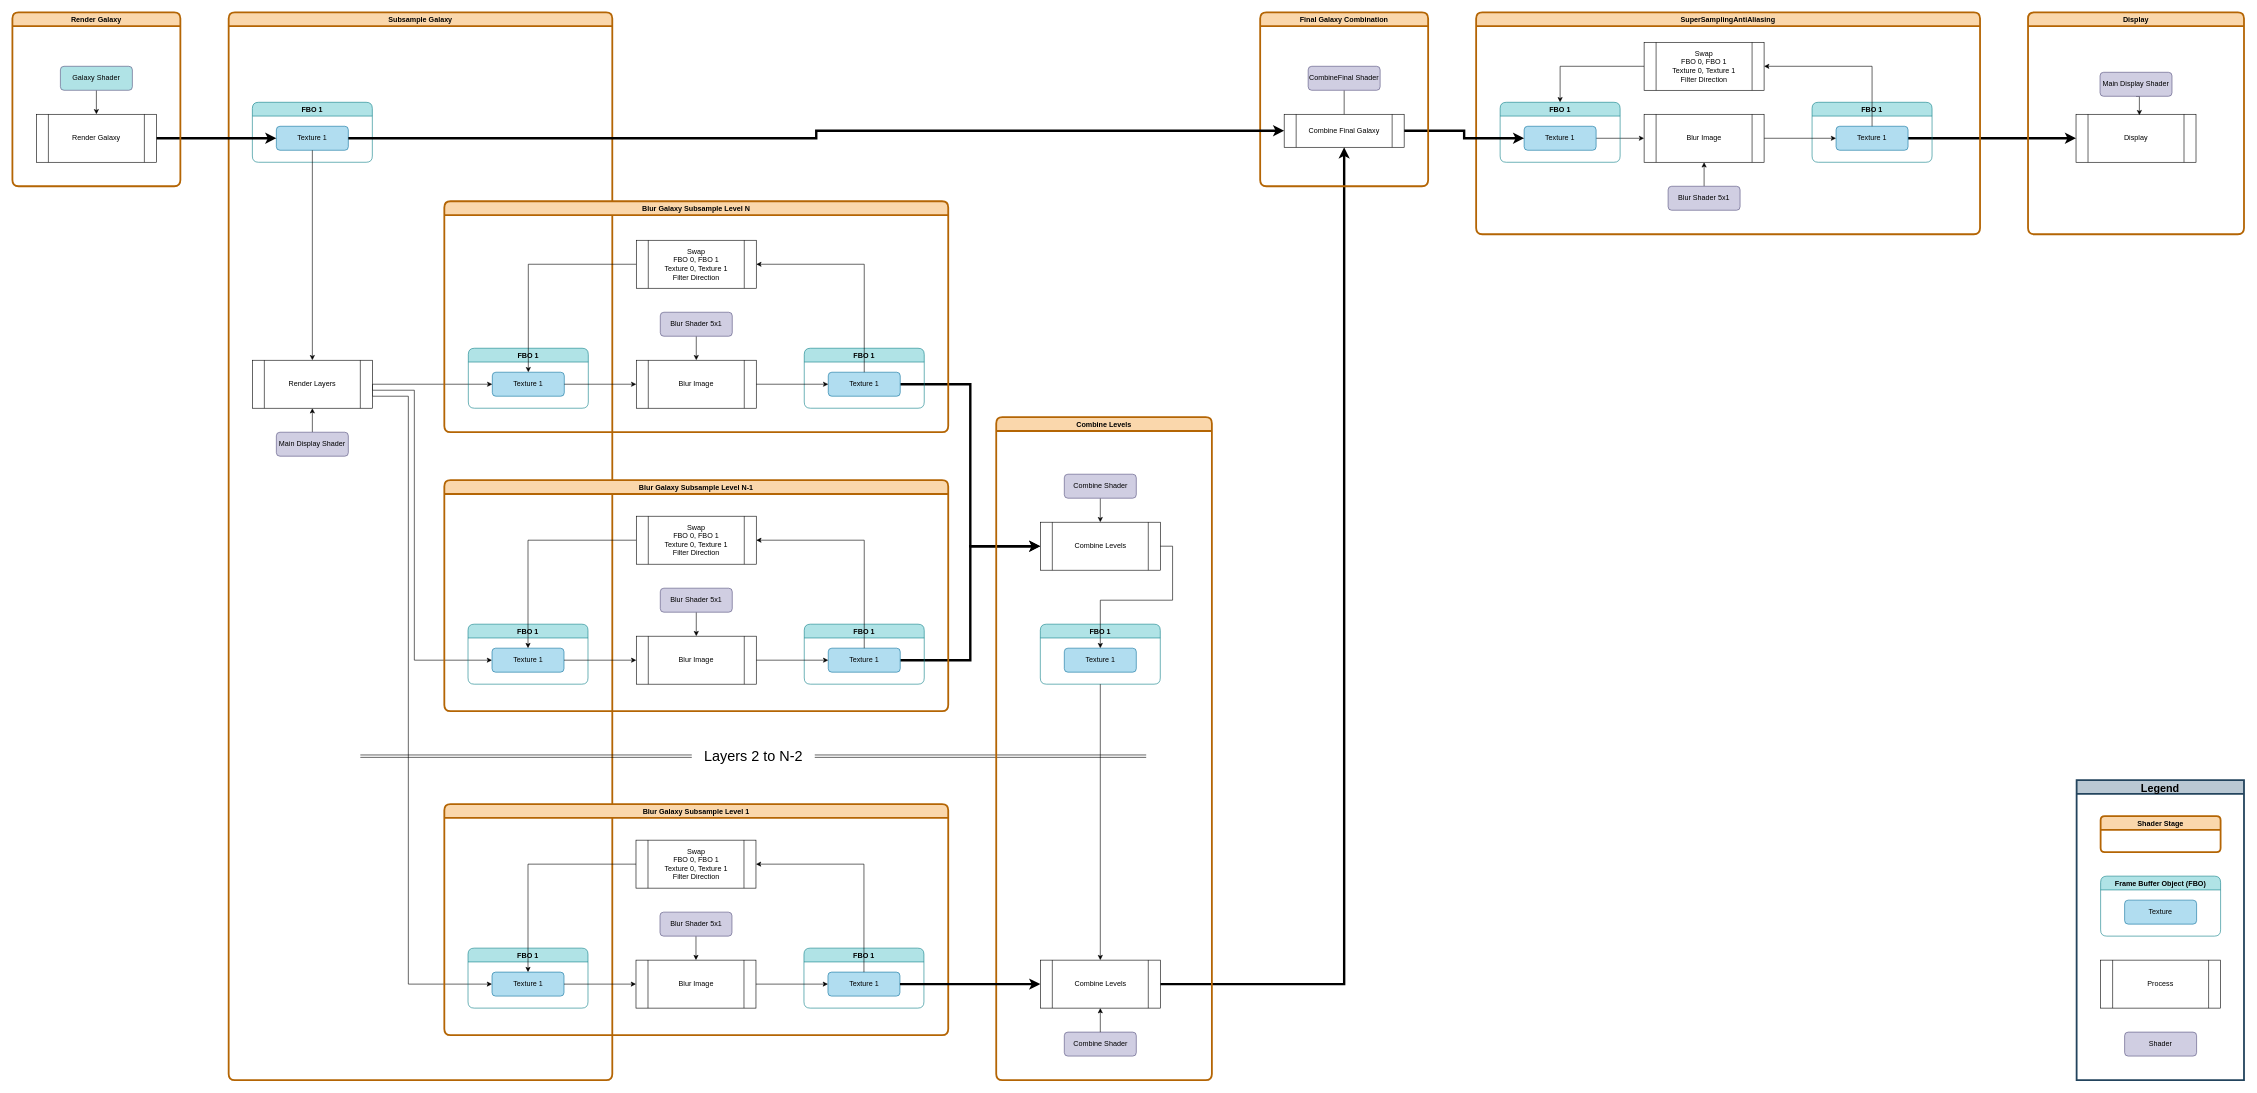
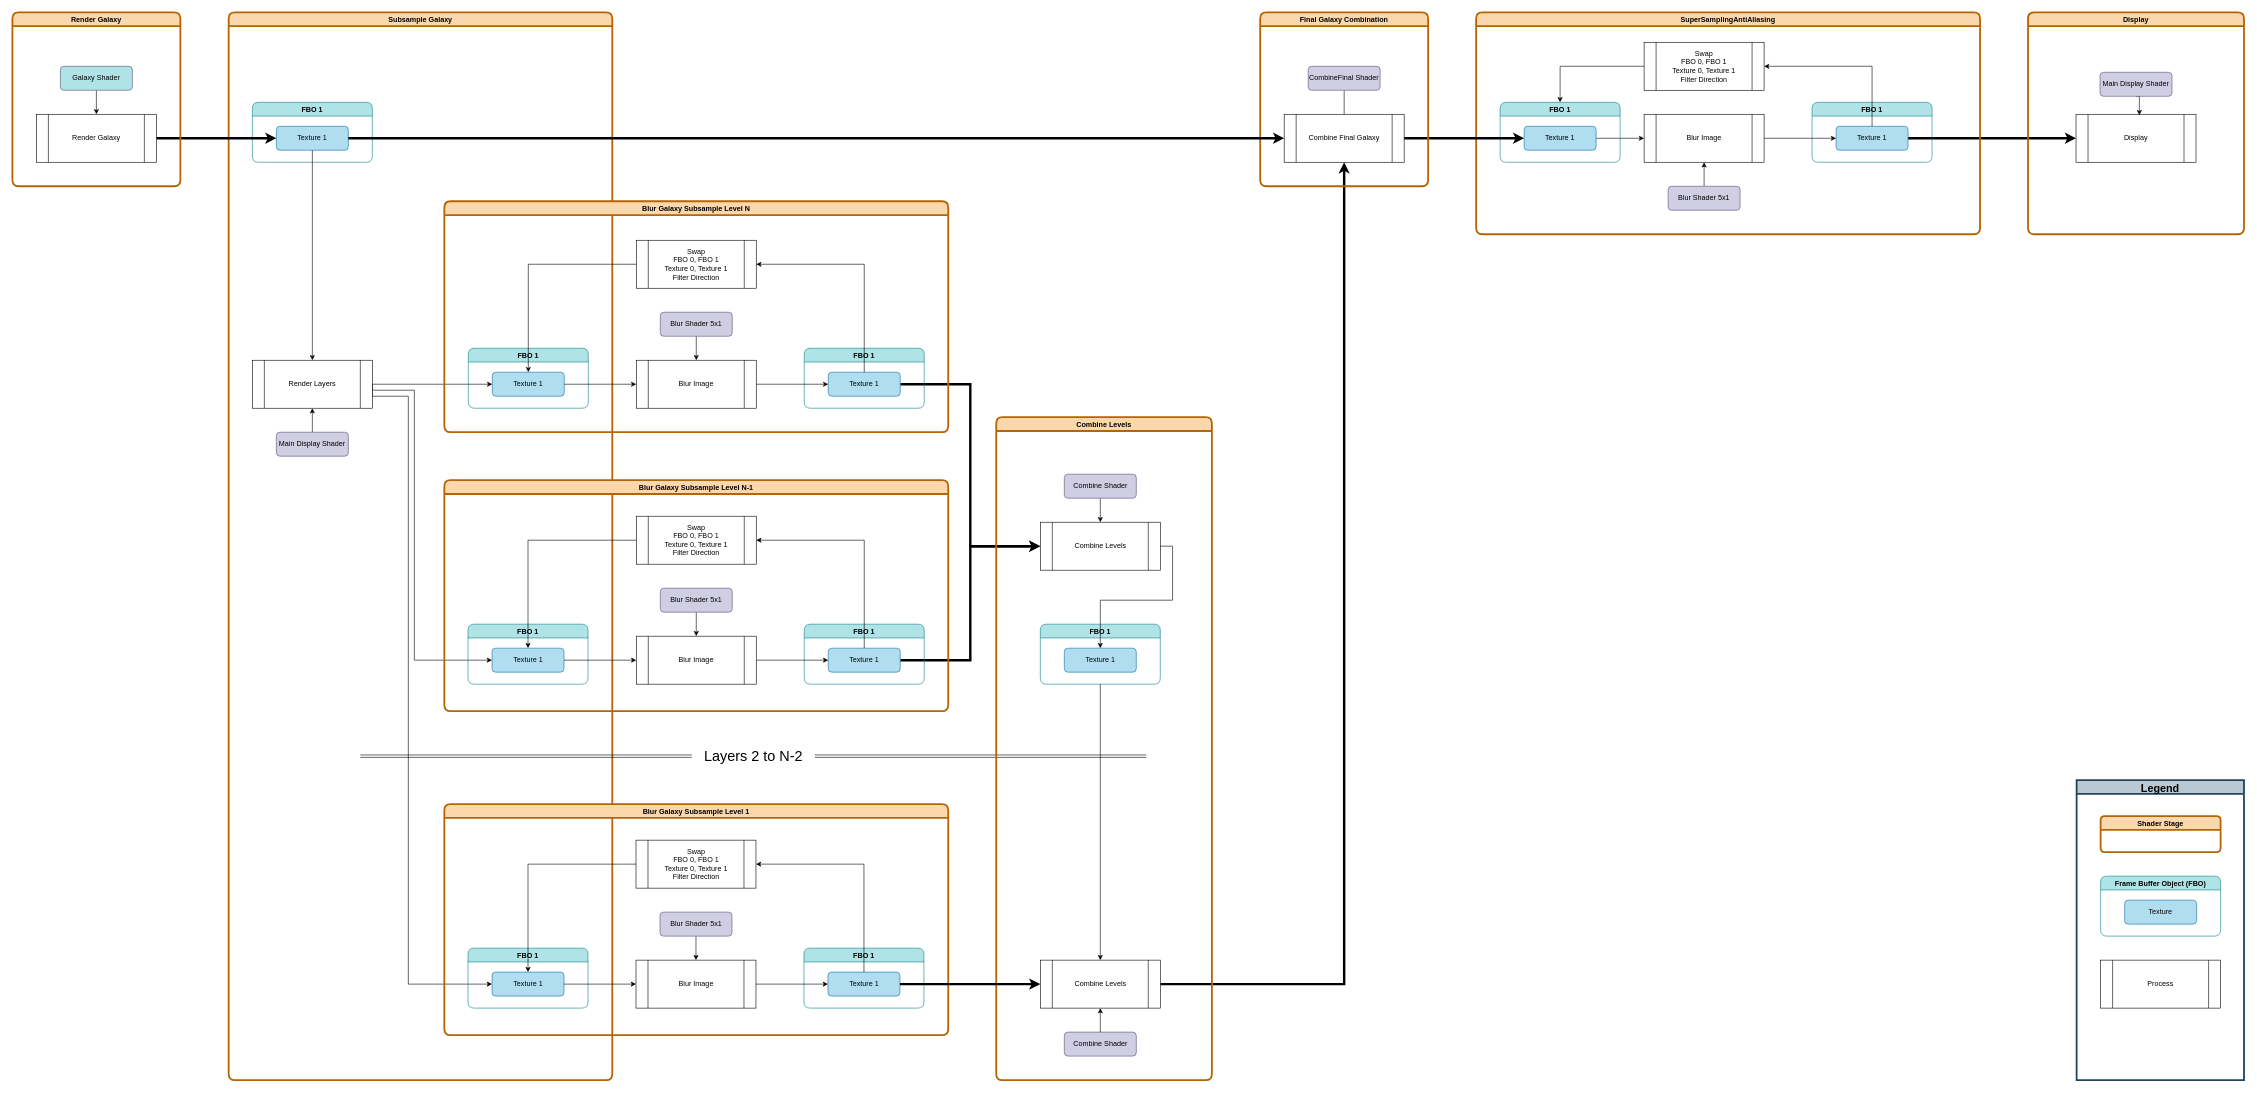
node "Combine Final Galaxy": size 120x33 -> 120x48
node "Shader": removed
